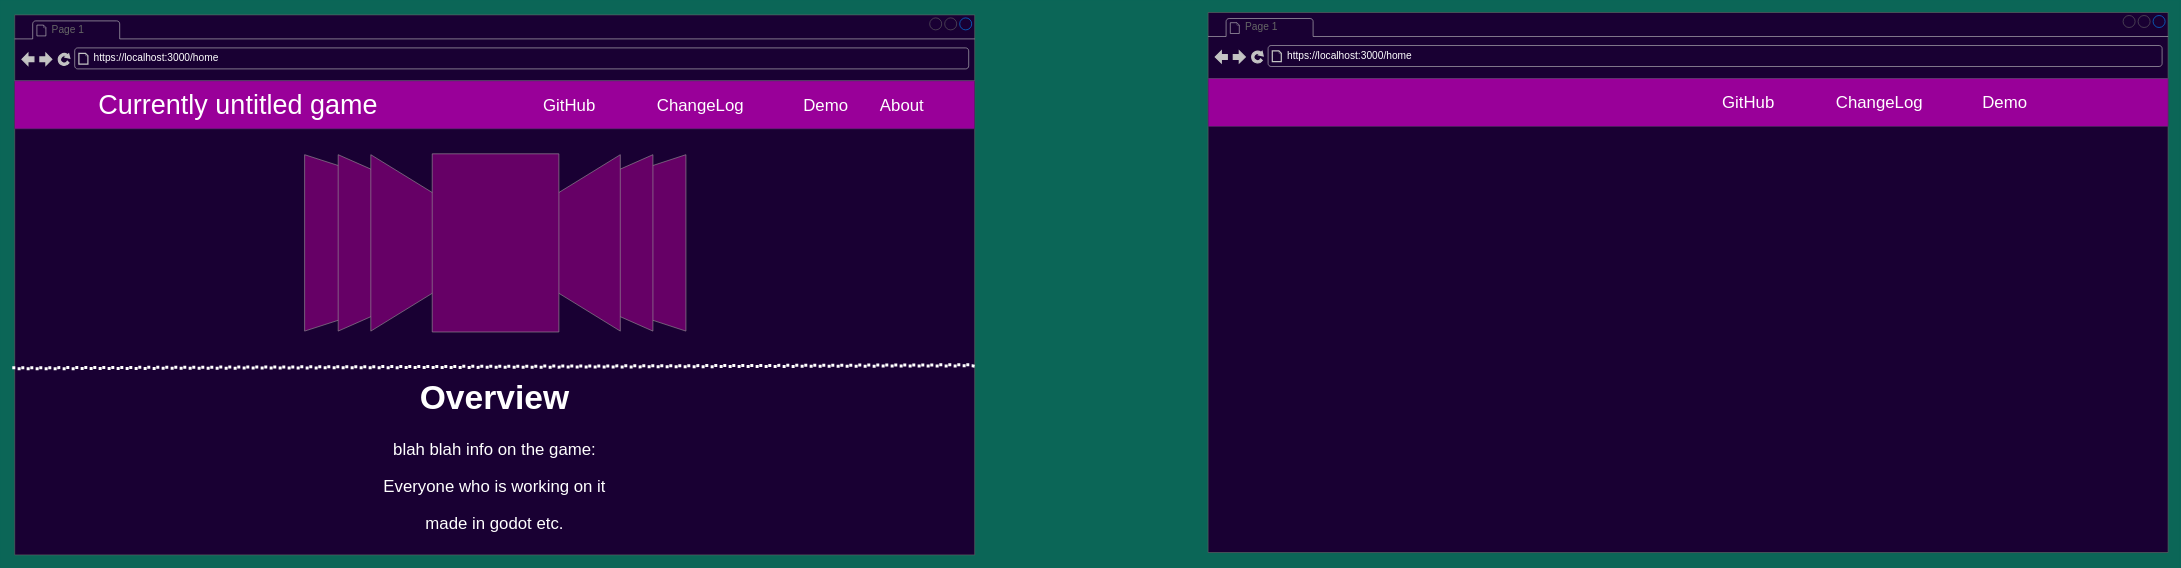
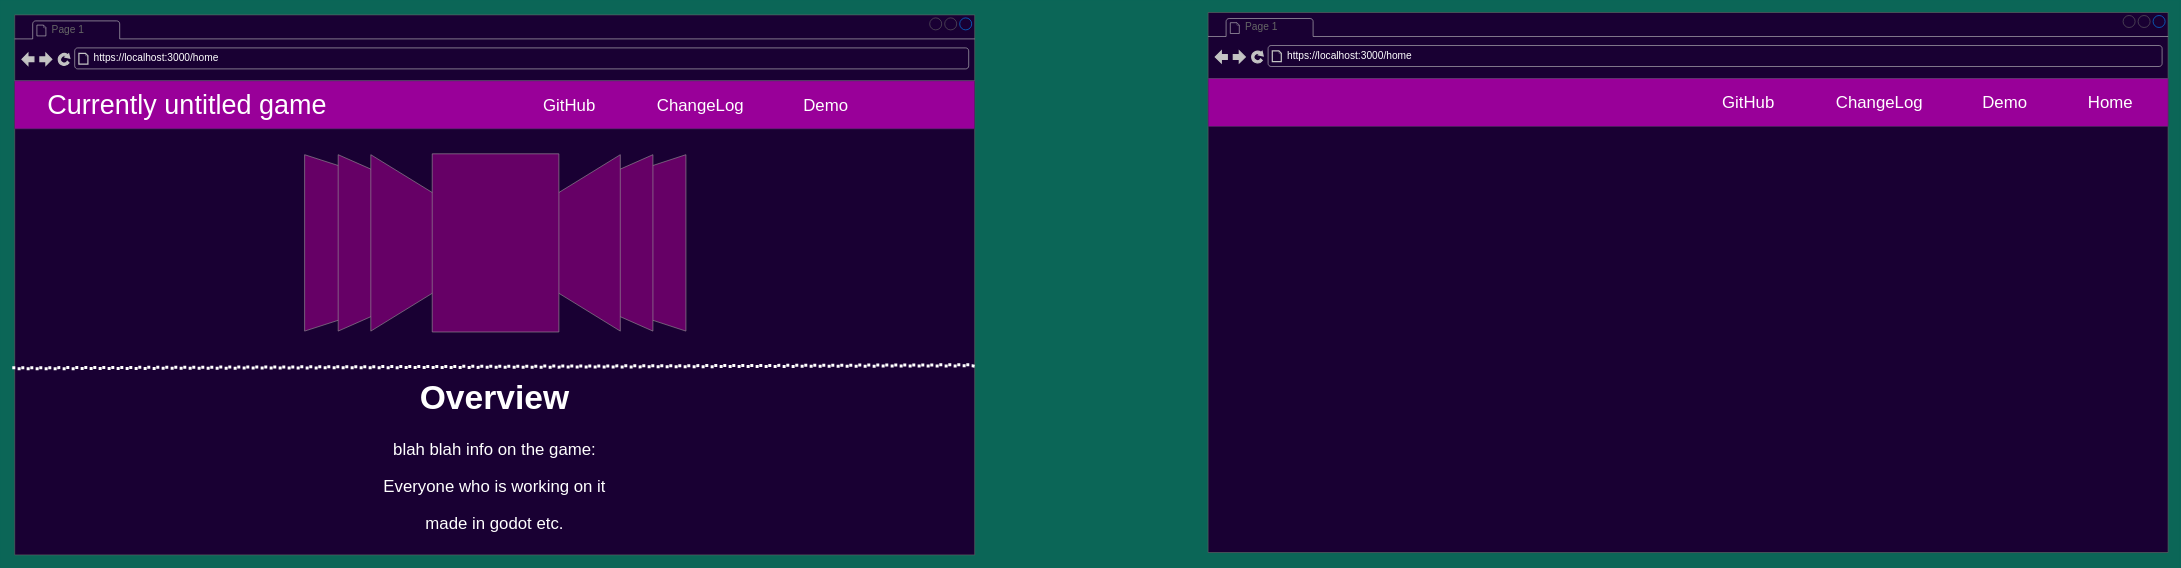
node "Home": added
node "Currently untitled game": moved (238, 105) -> (187, 105)
node "About": removed
